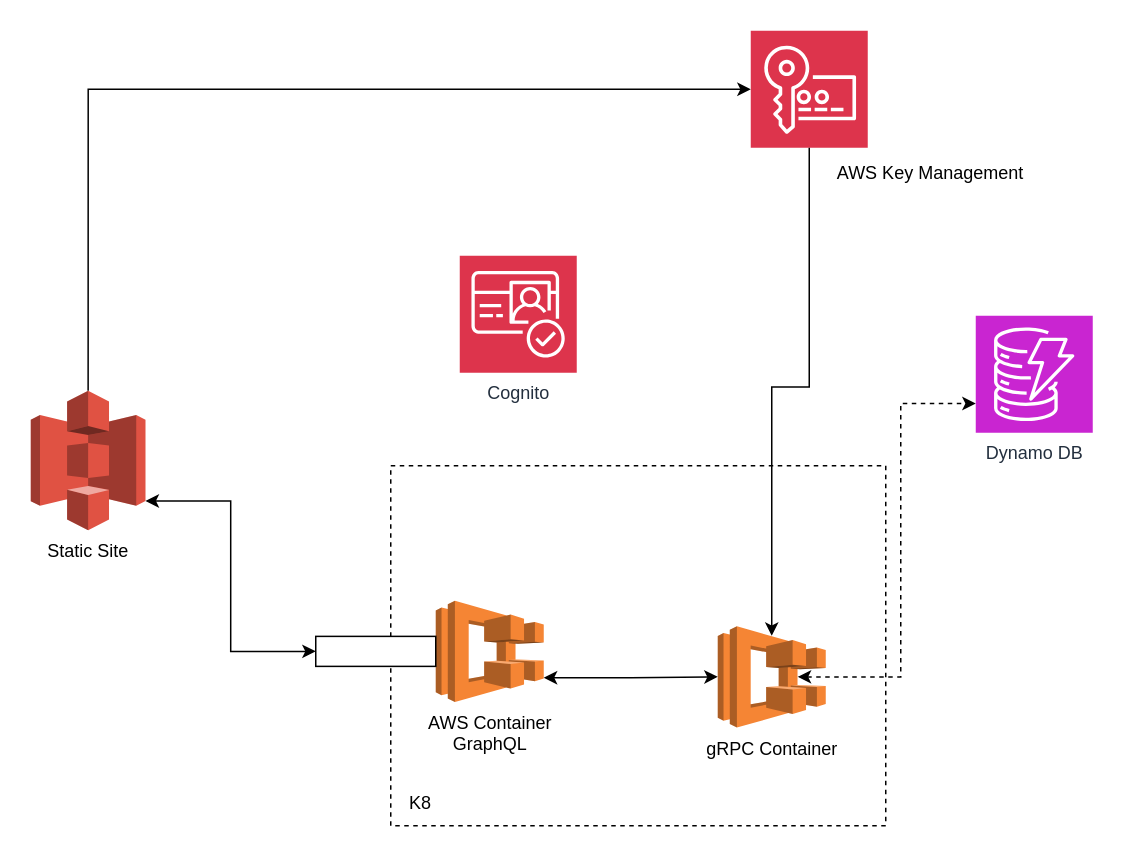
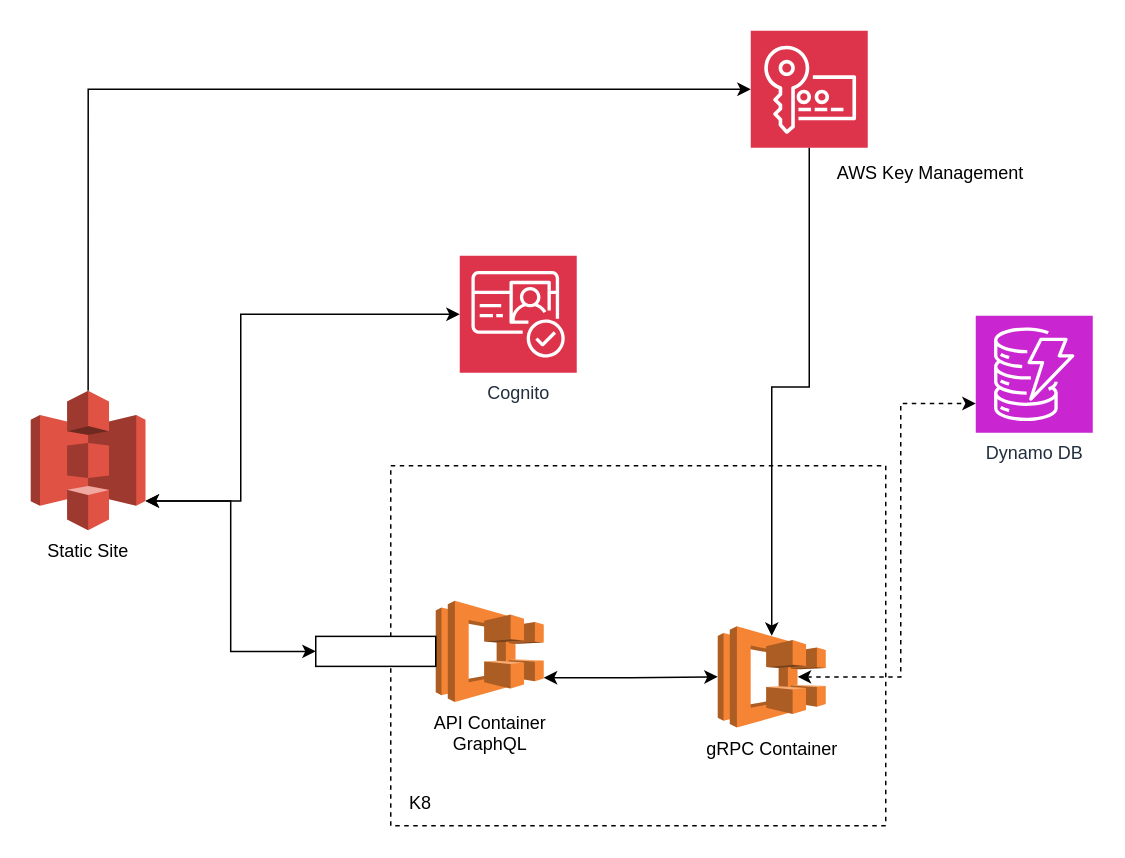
edge "Cognito" -- "Static Site": added
node "AWS Container GraphQL": label "AWS Container GraphQL" -> "API Container GraphQL"
